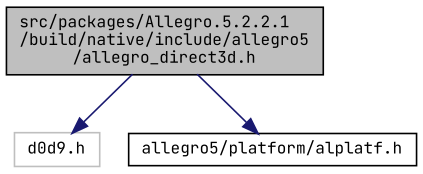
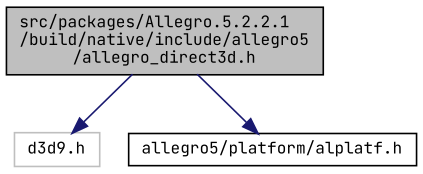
node "d0d9.h": label "d0d9.h" -> "d3d9.h"
